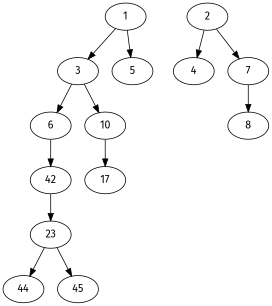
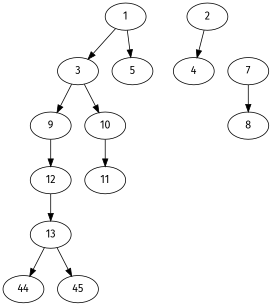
edge "2" -> "7": removed
node "6": label "6" -> "9"
node "42": label "42" -> "12"
node "17": label "17" -> "11"
node "23": label "23" -> "13"
